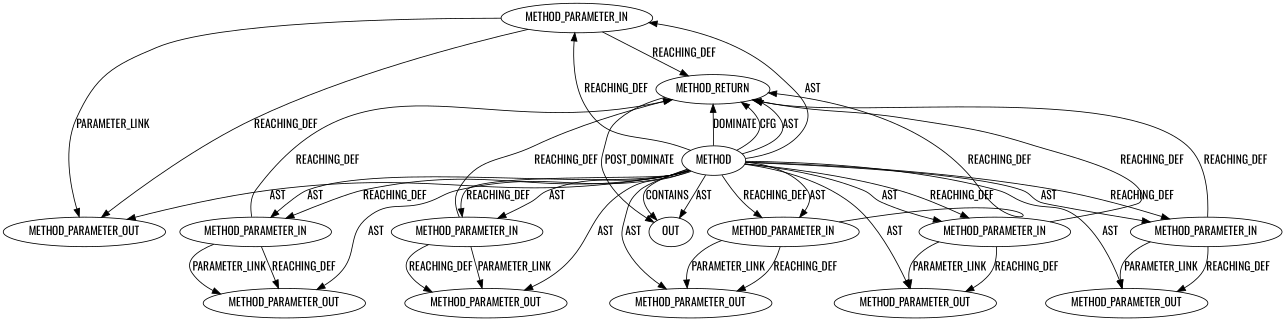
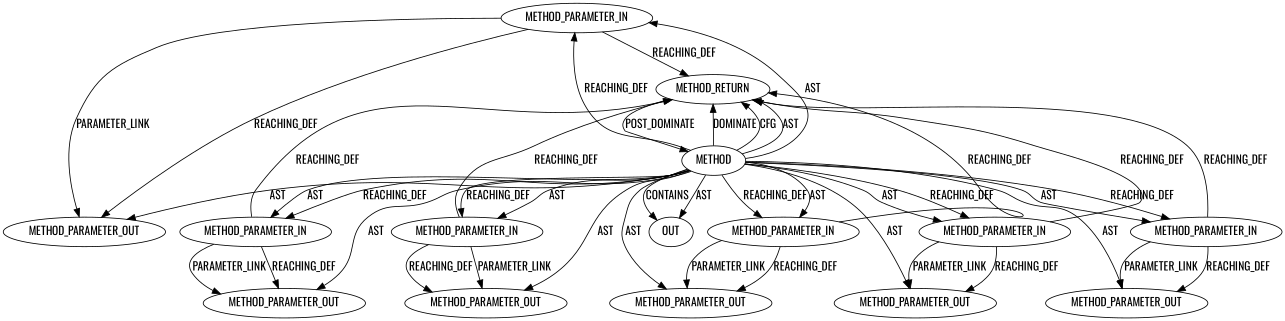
edge "METHOD_RETURN" -> "OUT": now "METHOD_RETURN" -> "METHOD"
